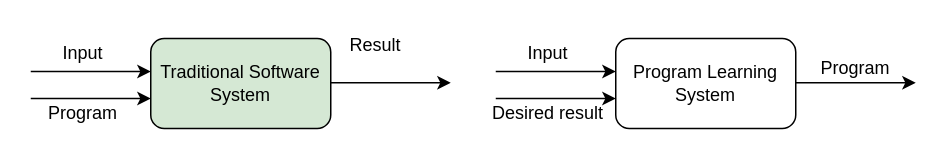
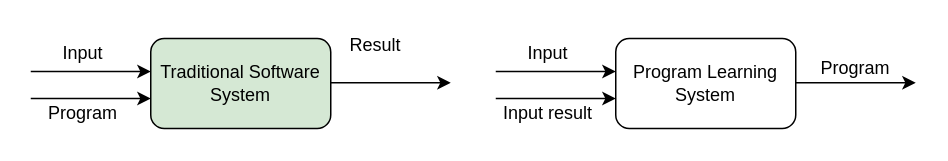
node "Desired result": label "Desired result" -> "Input result"
